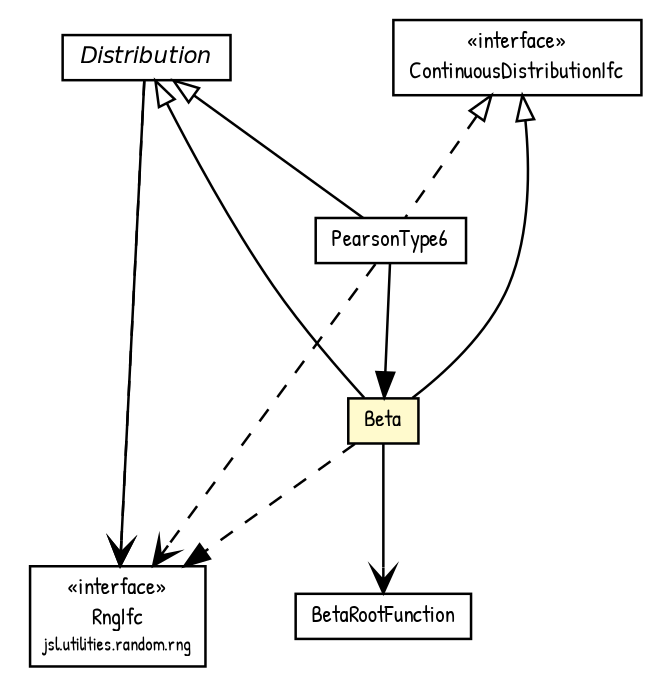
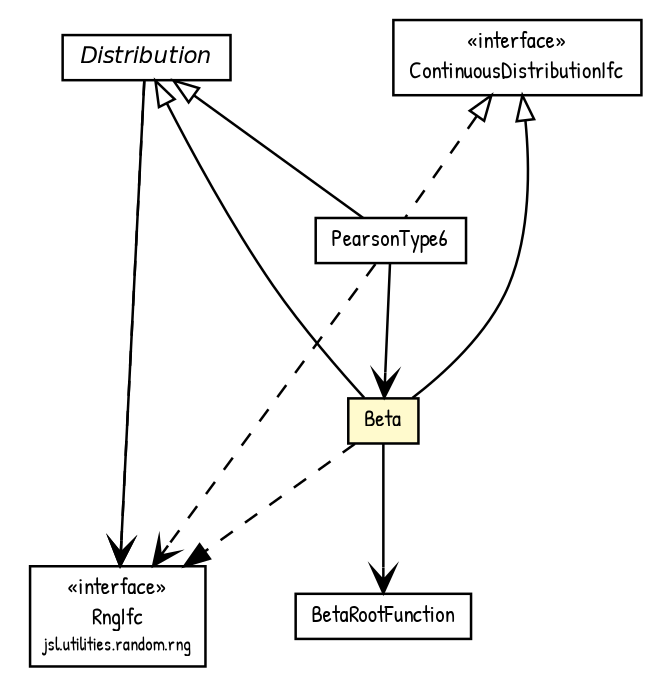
edge "PearsonType6" -> "Beta": arrowhead normal -> open
